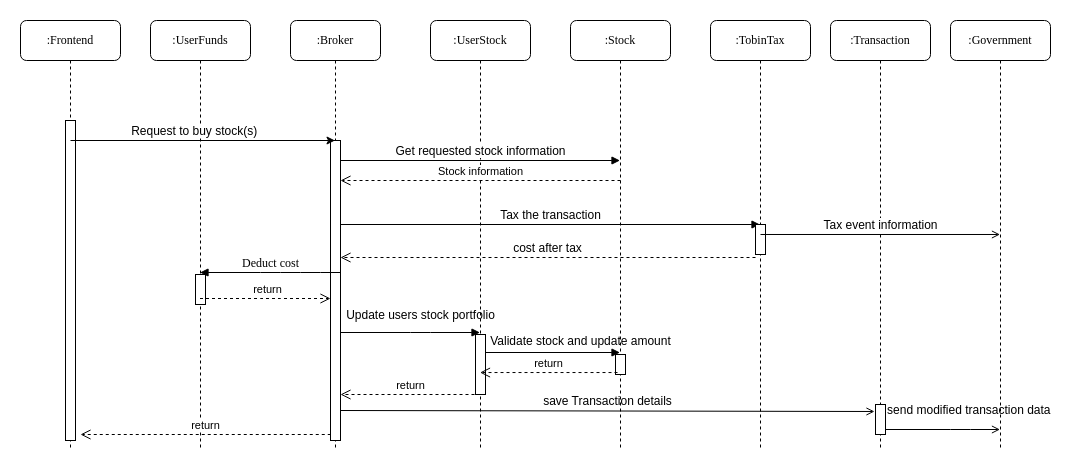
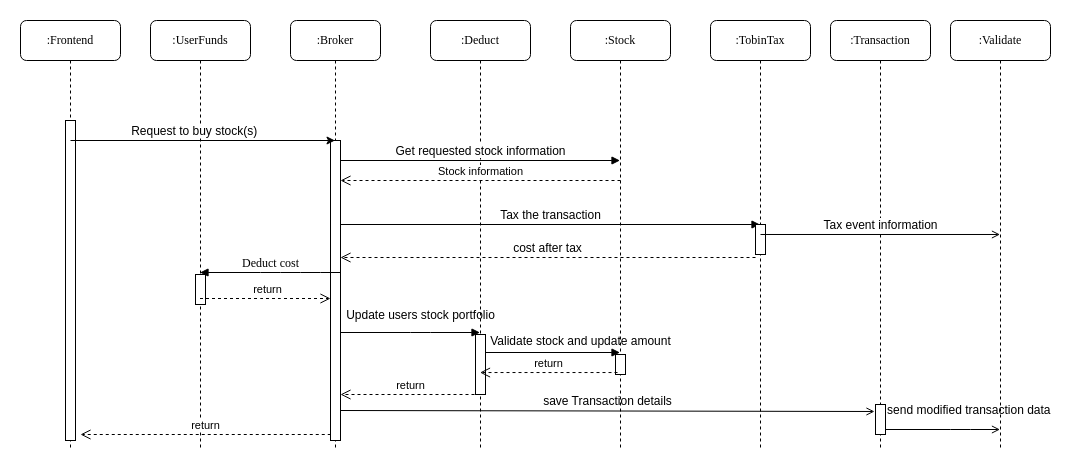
node ":UserStock": label ":UserStock" -> ":Deduct"
node ":Government": label ":Government" -> ":Validate"
